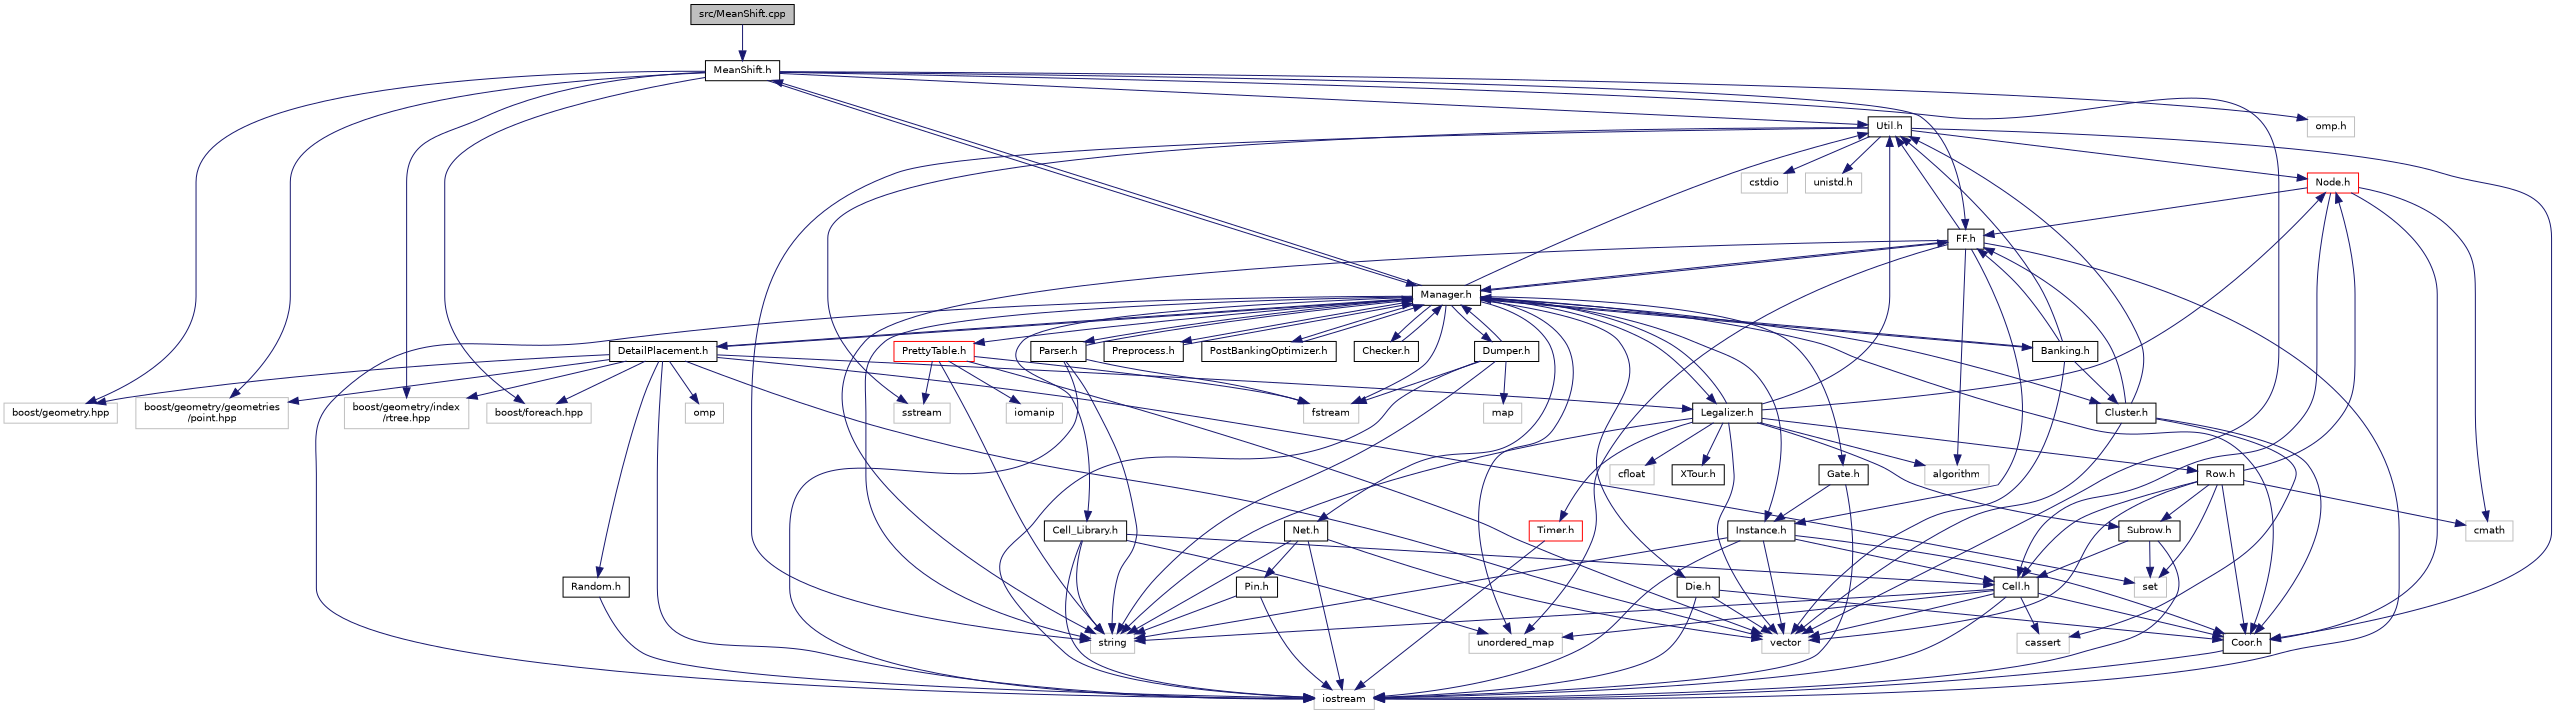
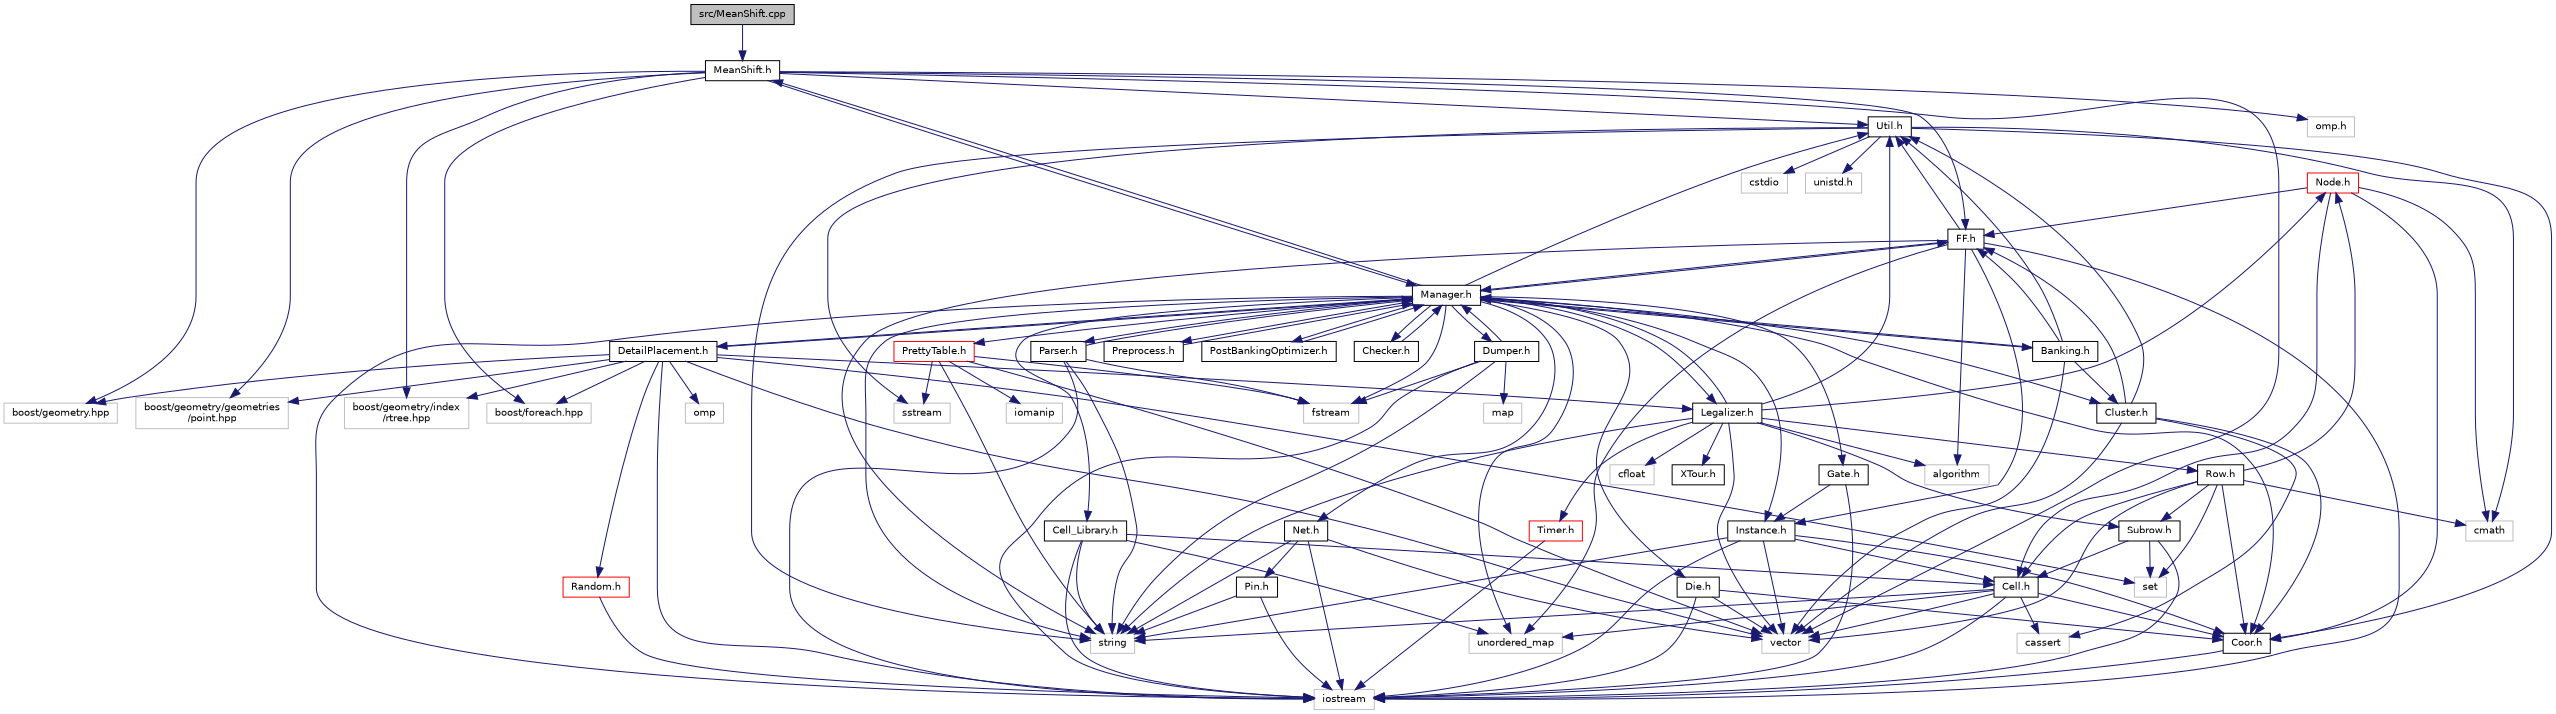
edge "Util.h" -> "Node.h": now "Util.h" -> "cmath"
node "Random.h": color black -> red
